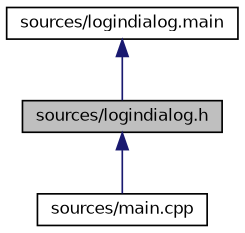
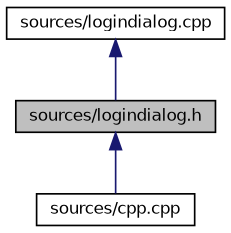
node "sources/logindialog.main": label "sources/logindialog.main" -> "sources/logindialog.cpp"
node "sources/main.cpp": label "sources/main.cpp" -> "sources/cpp.cpp"
